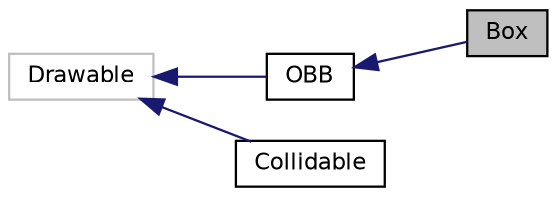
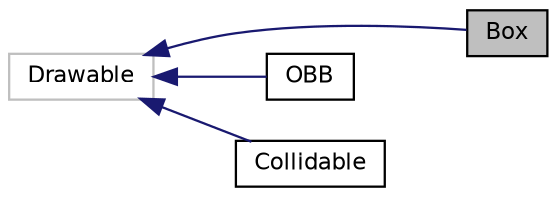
edge "Box" -> "OBB": now "Box" -> "Drawable"
